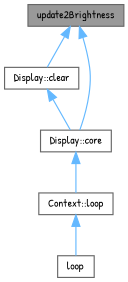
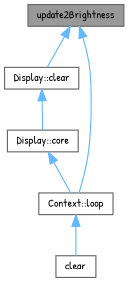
edge "Display::core" -> "update2Brightness": now "Context::loop" -> "update2Brightness"
node "loop": label "loop" -> "clear"
